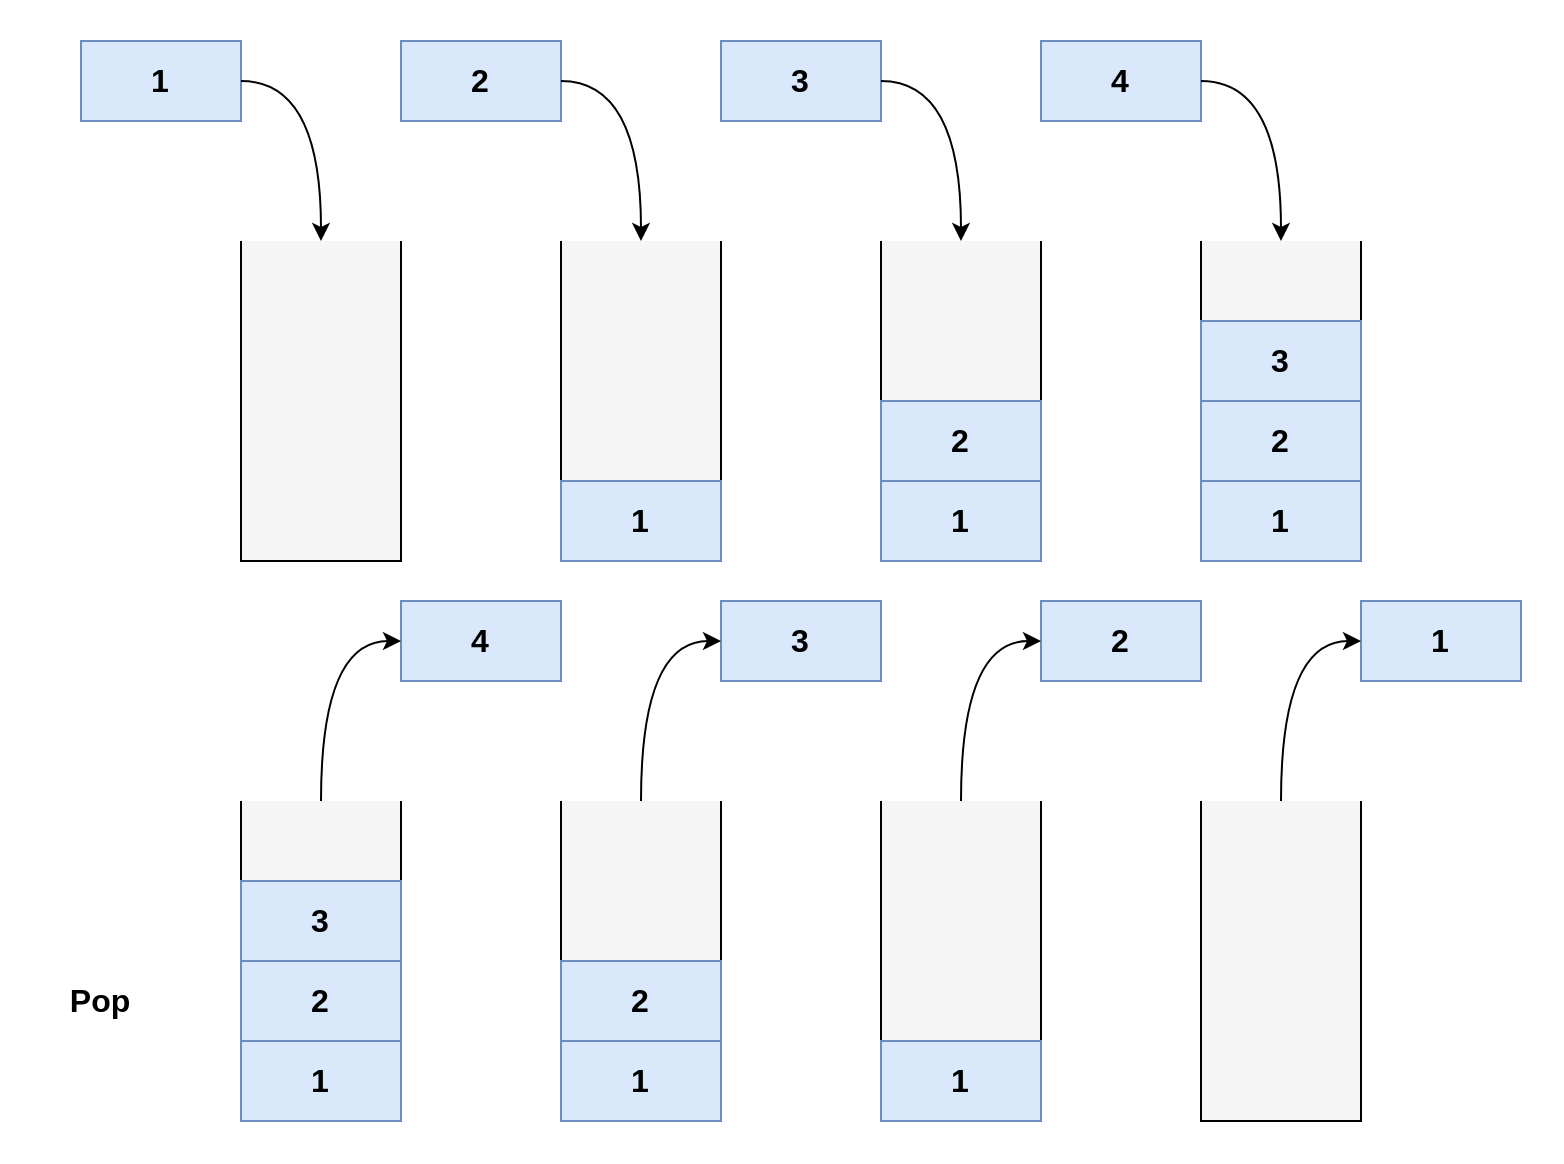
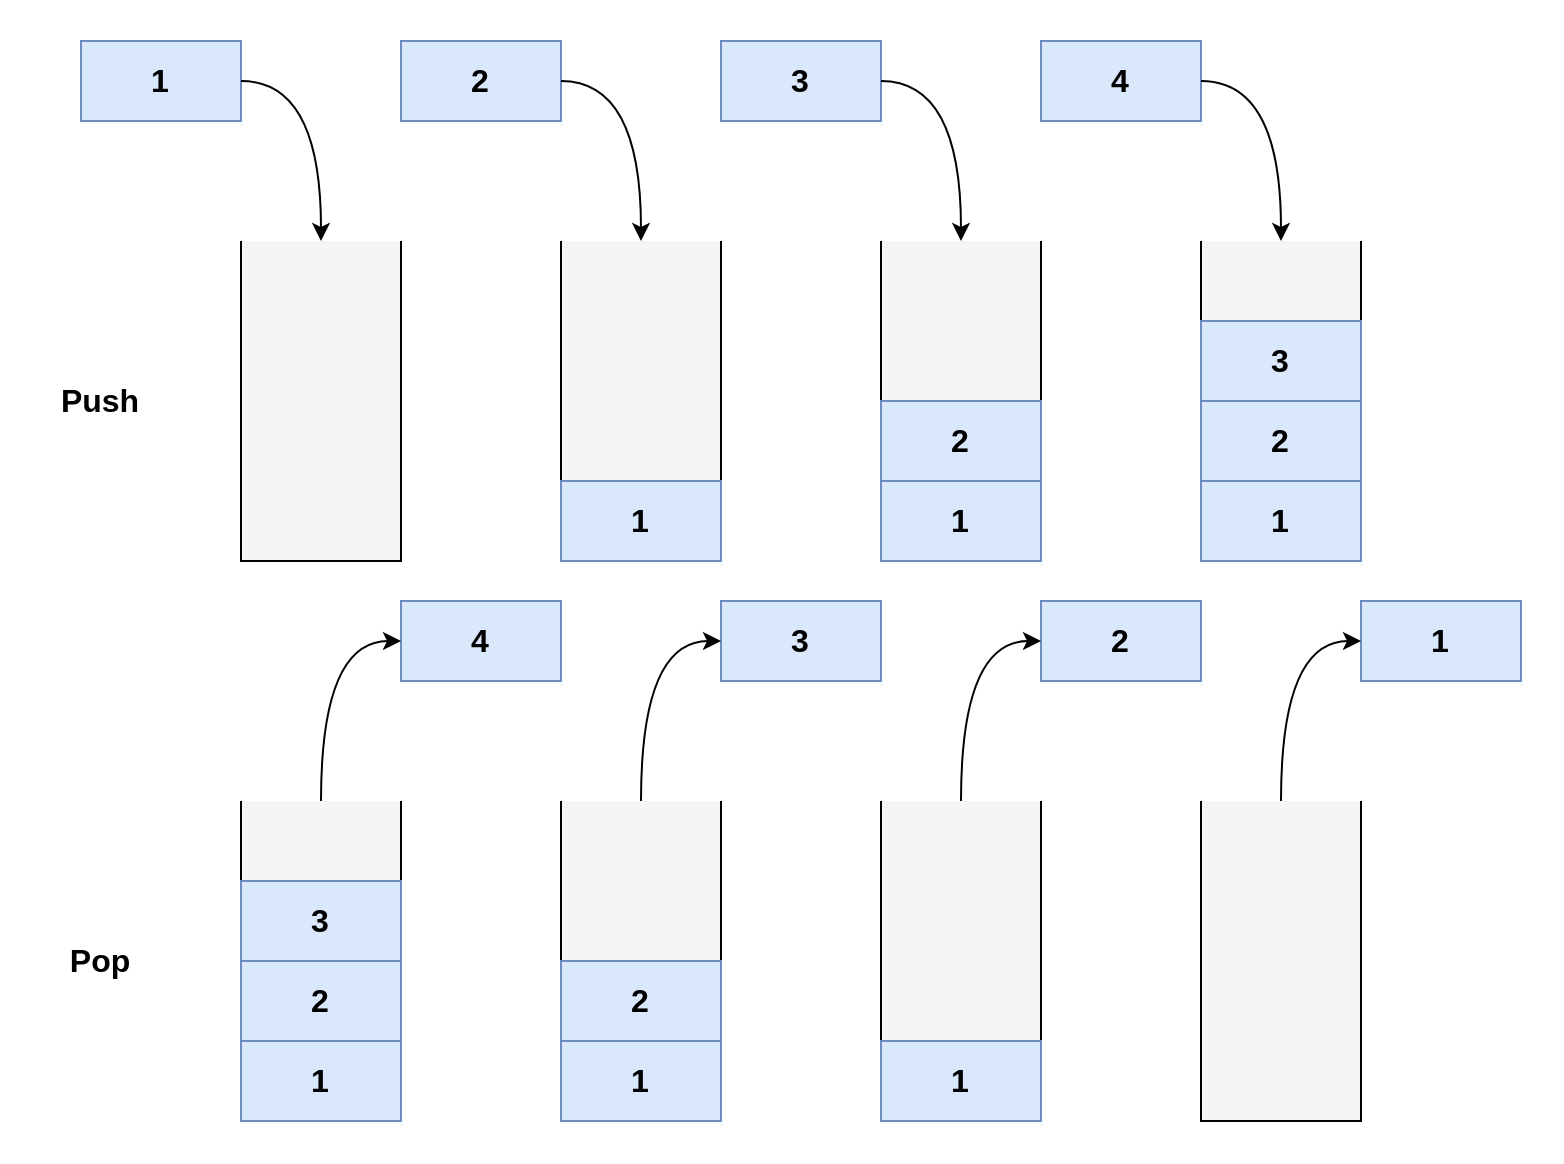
node "Push": added
node "Pop": moved (101, 1001) -> (101, 961)
